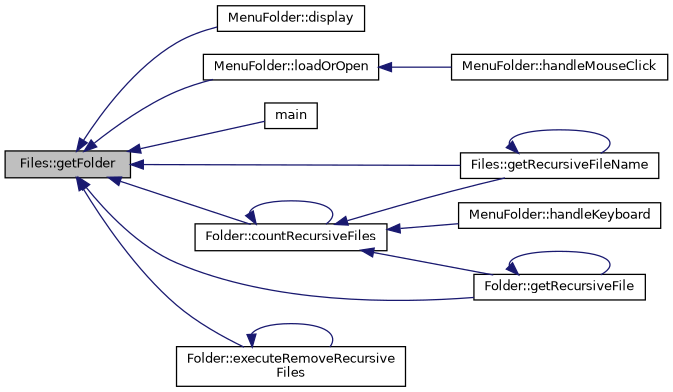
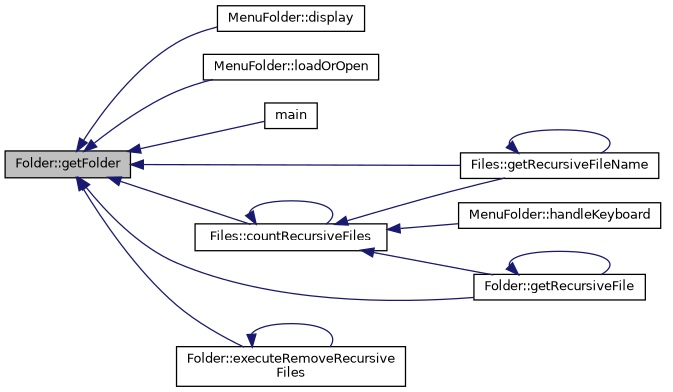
node "MenuFolder::handleMouseClick": removed
node "Files::getFolder": label "Files::getFolder" -> "Folder::getFolder"
node "Folder::countRecursiveFiles": label "Folder::countRecursiveFiles" -> "Files::countRecursiveFiles"
